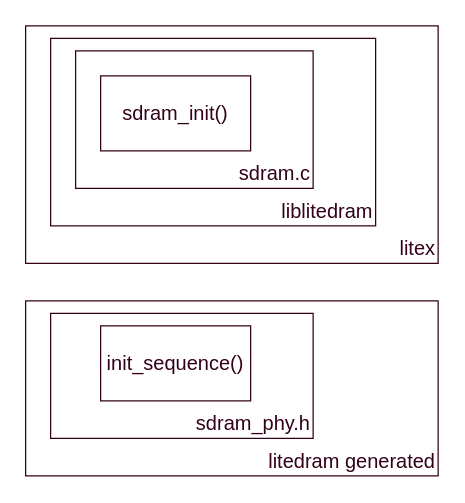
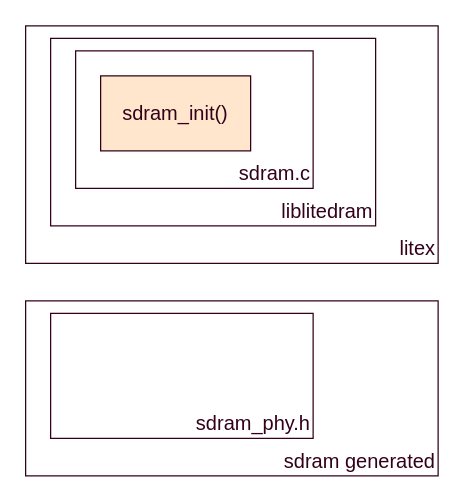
node "sdram_init()": fillcolor #ffffff -> #ffe6cc
node "init_sequence()": removed
node "litedram generated": label "litedram generated" -> "sdram generated"
